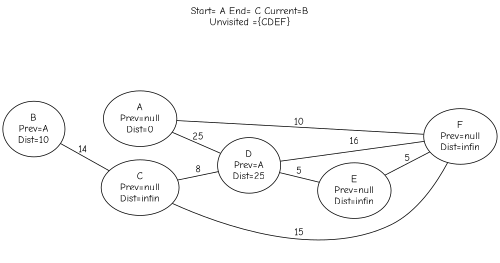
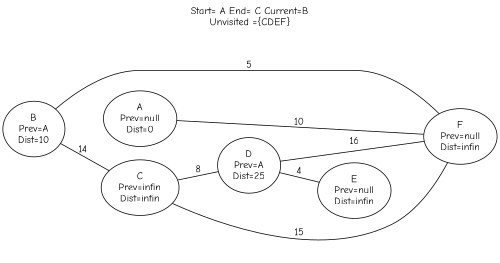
edge "A Prev=null Dist=0" -- "D Prev=A Dist=25": removed, label "25"
edge "F Prev=null Dist=infin" -- "E Prev=null Dist=infin": now "F Prev=null Dist=infin" -- "B Prev=A Dist=10"
edge "D Prev=A Dist=25" -- "E Prev=null Dist=infin": label "5" -> "4"
node "C Prev=null Dist=infin": label "C Prev=null Dist=infin" -> "C Prev=infin Dist=infin"
